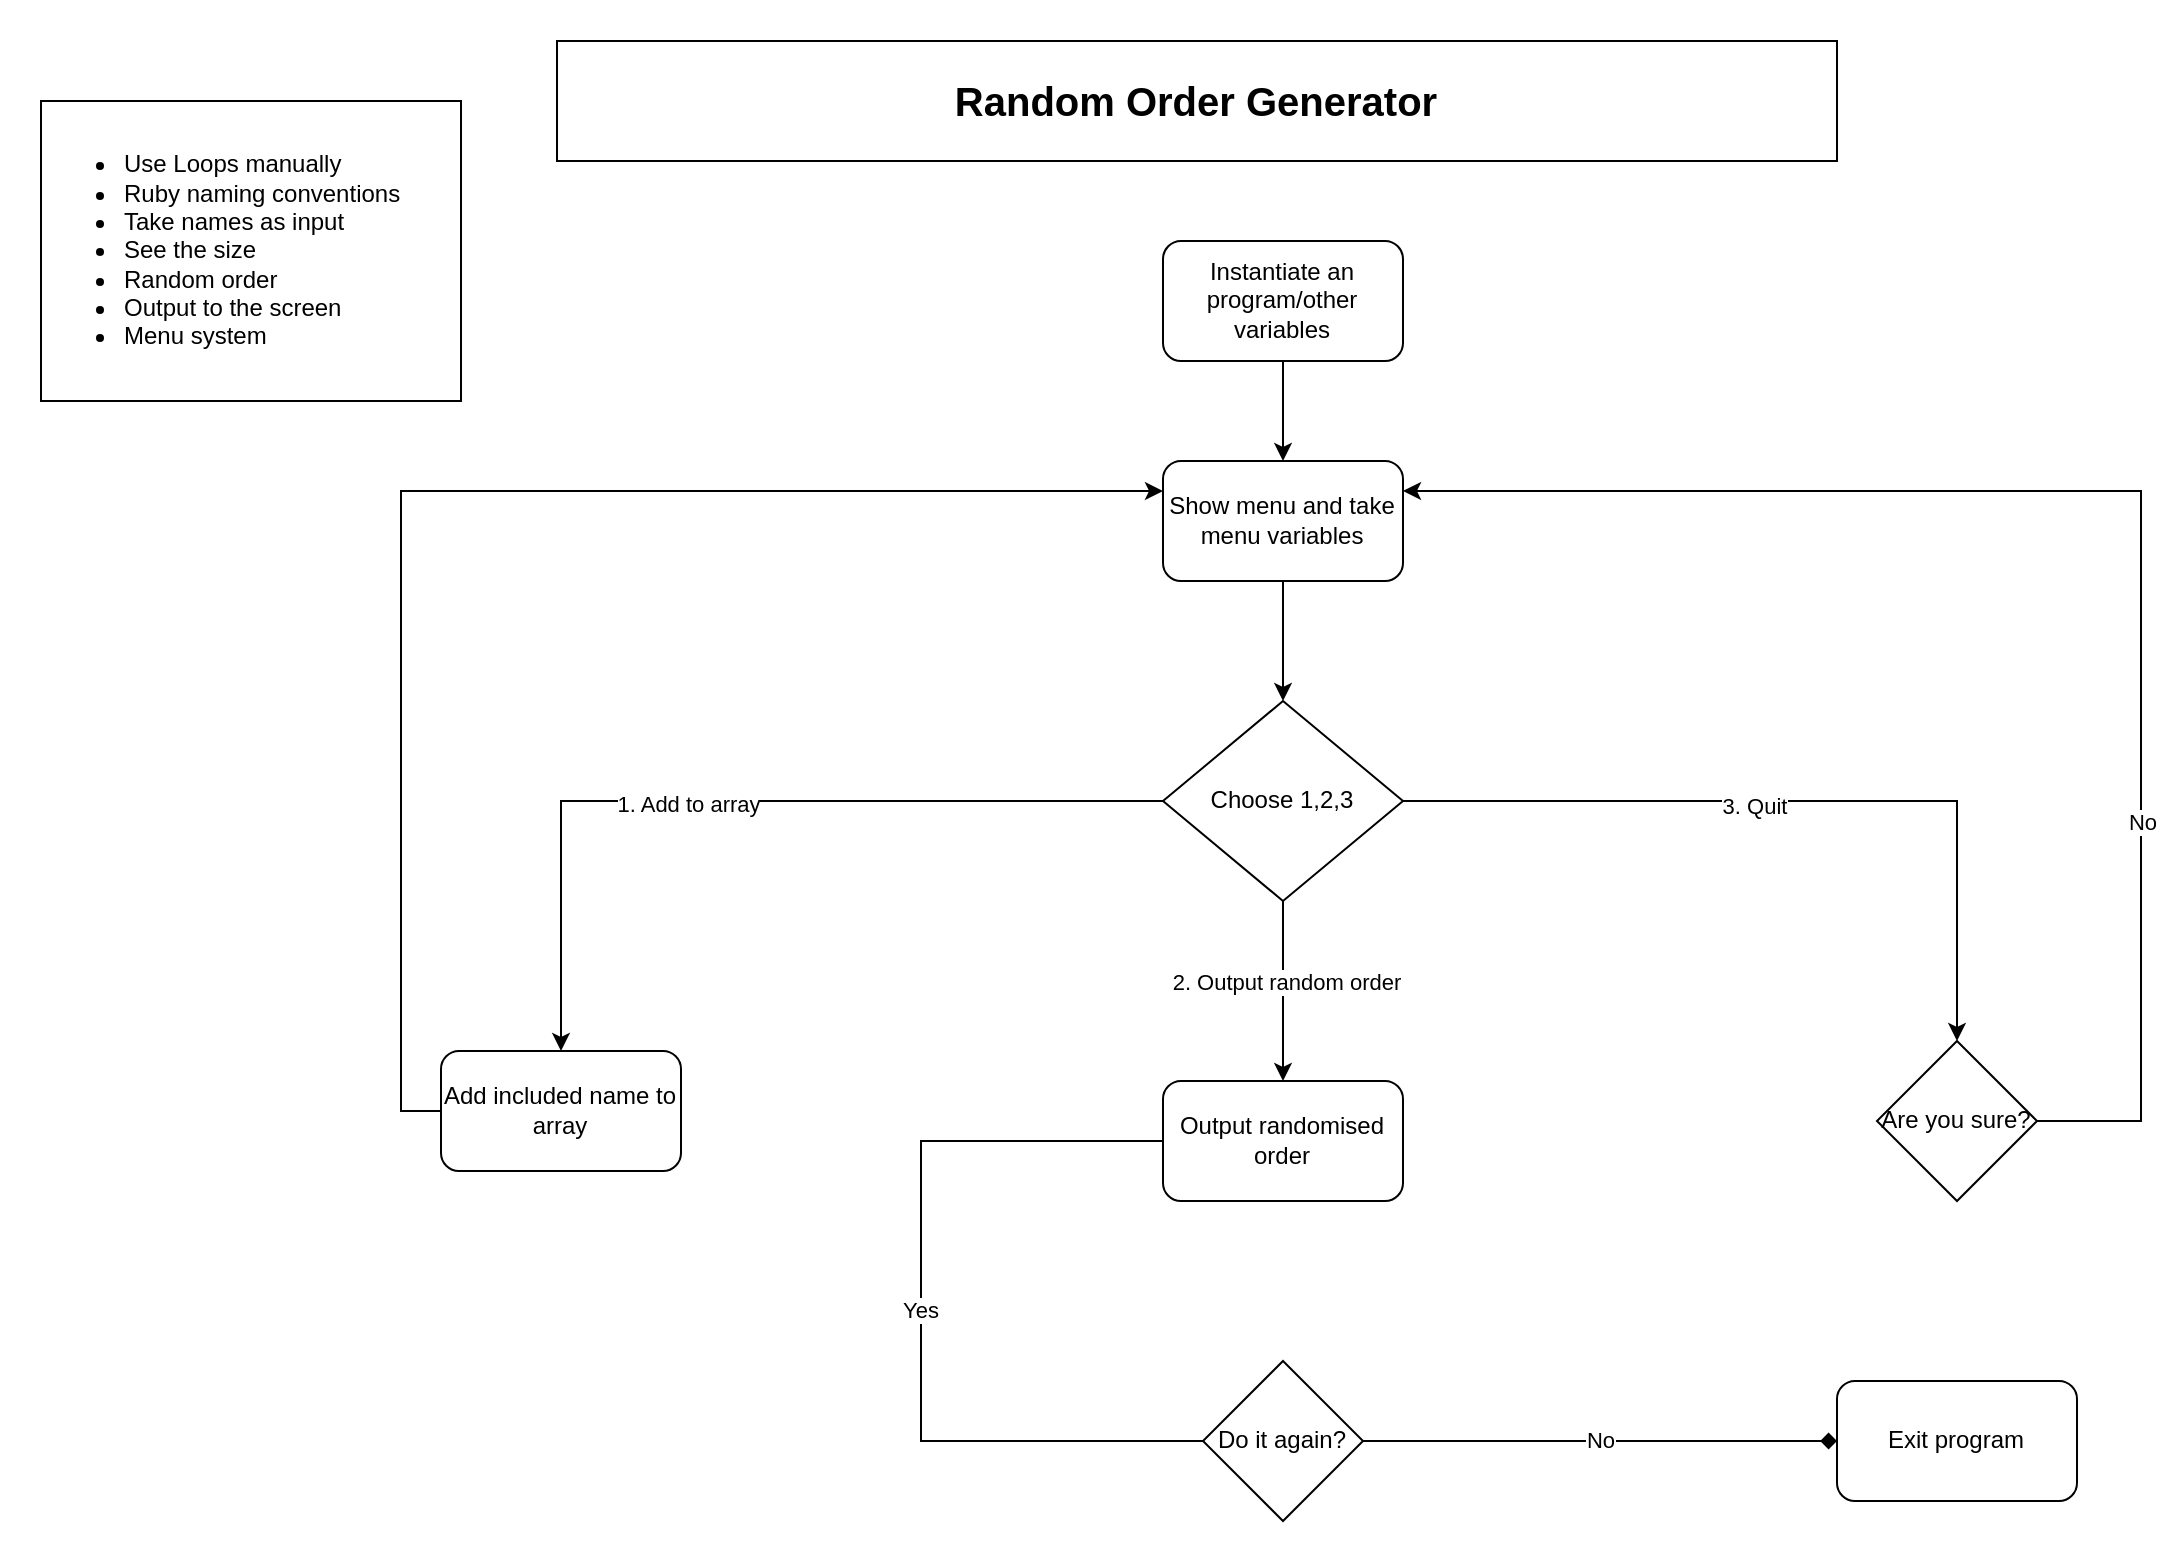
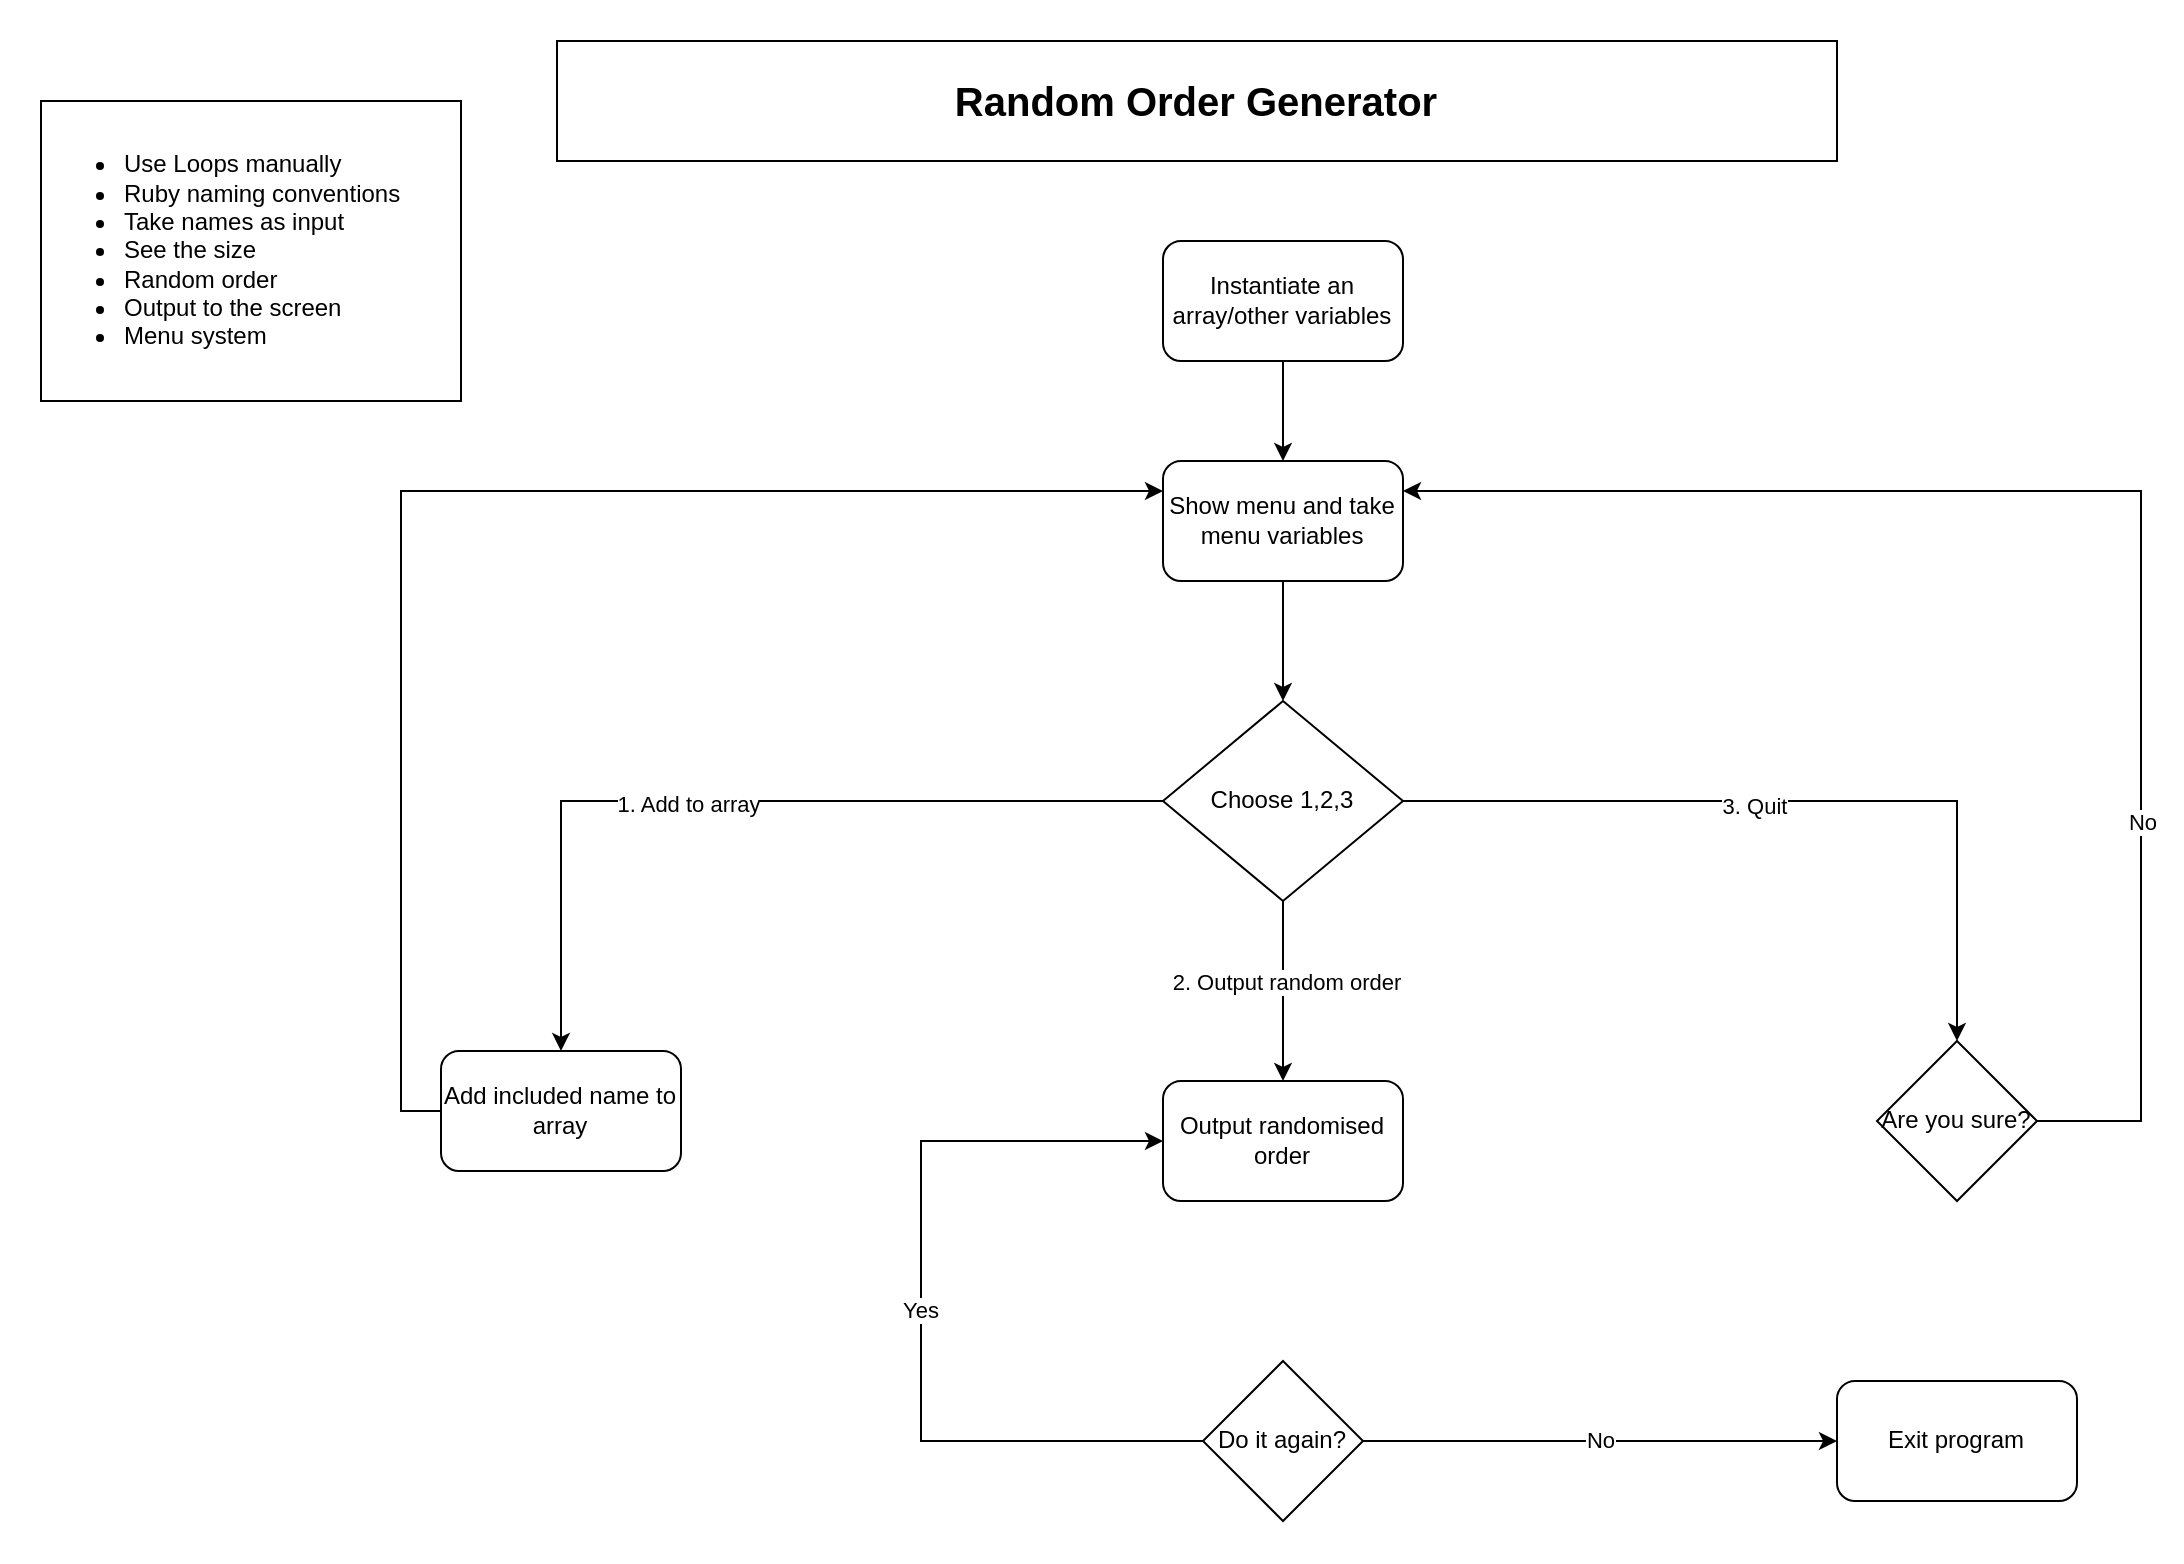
node "Instantiate an program/other variables": label "Instantiate an program/other variables" -> "Instantiate an array/other variables"
edge "Output randomised order" -- "Do it again?": arrowhead none -> classic
edge "Do it again?" -> "Exit program": arrowhead diamond -> classic
